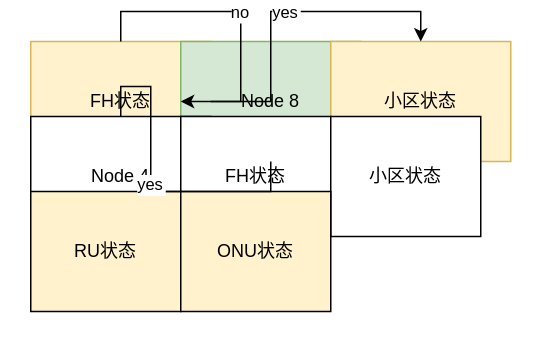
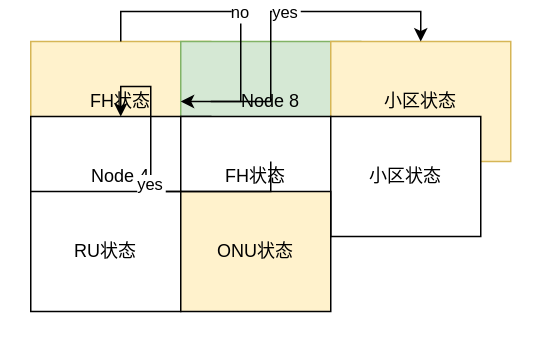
edge "Node 8" -- "Node 4": arrowhead none -> classic
node "RU状态": fillcolor #fff2cc -> #ffffff
